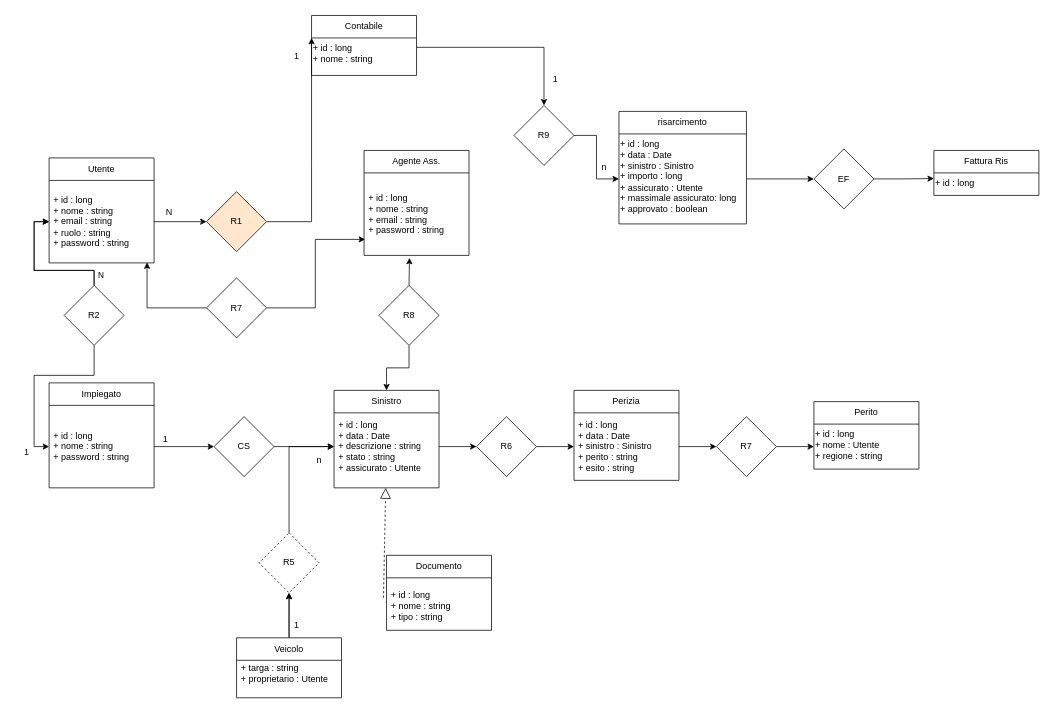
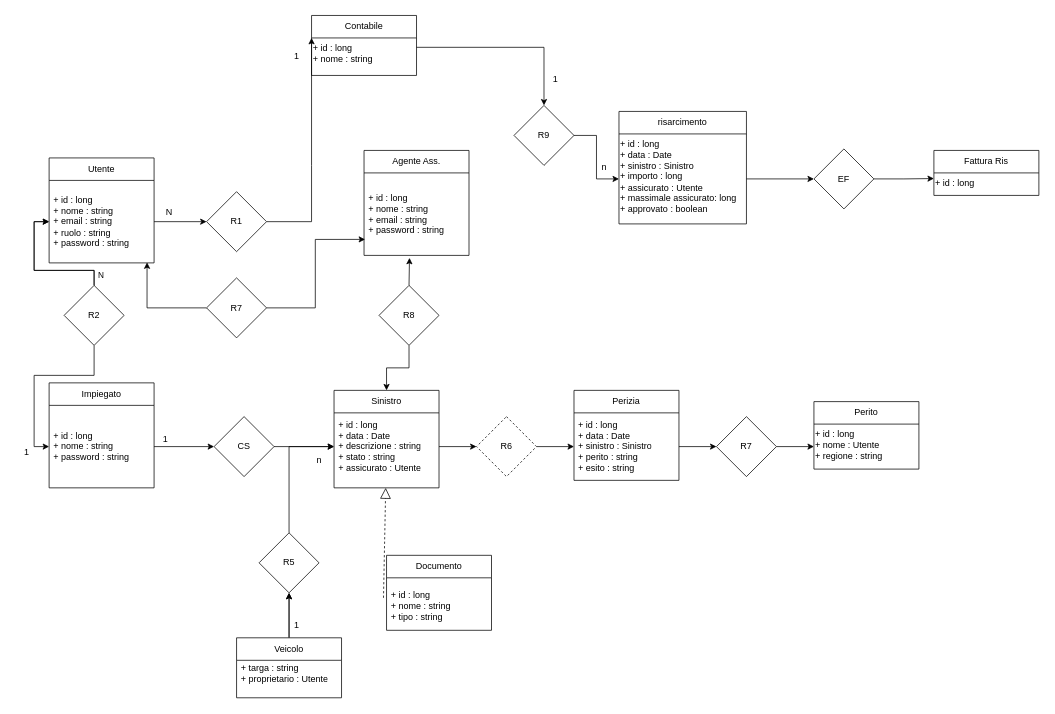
node "R1": fillcolor #ffe6cc -> #ffffff
node "R6": style solid -> dashed
node "R5": style dashed -> solid
